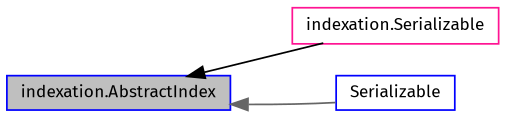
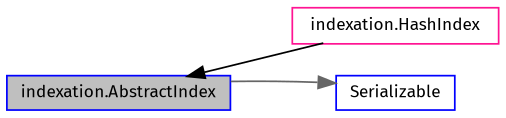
node "indexation.Serializable": label "indexation.Serializable" -> "indexation.HashIndex"
edge "Serializable" -> "indexation.AbstractIndex": reversed
